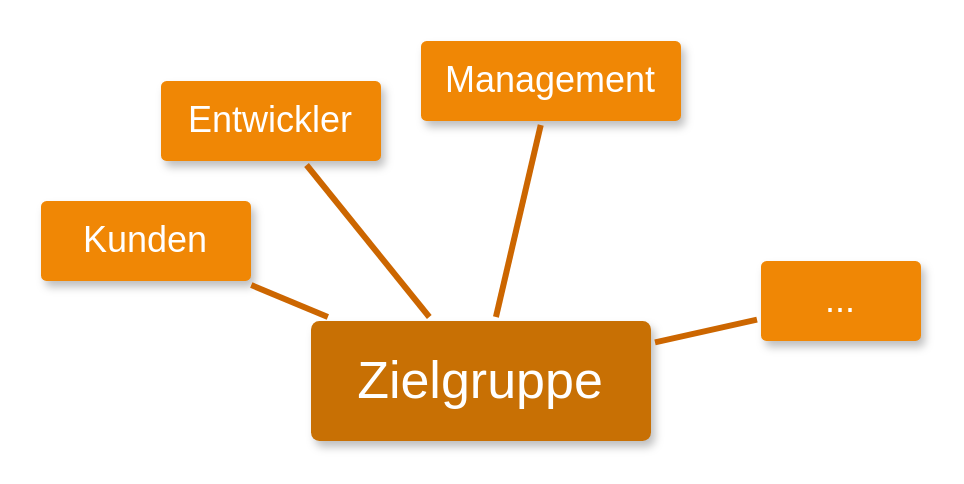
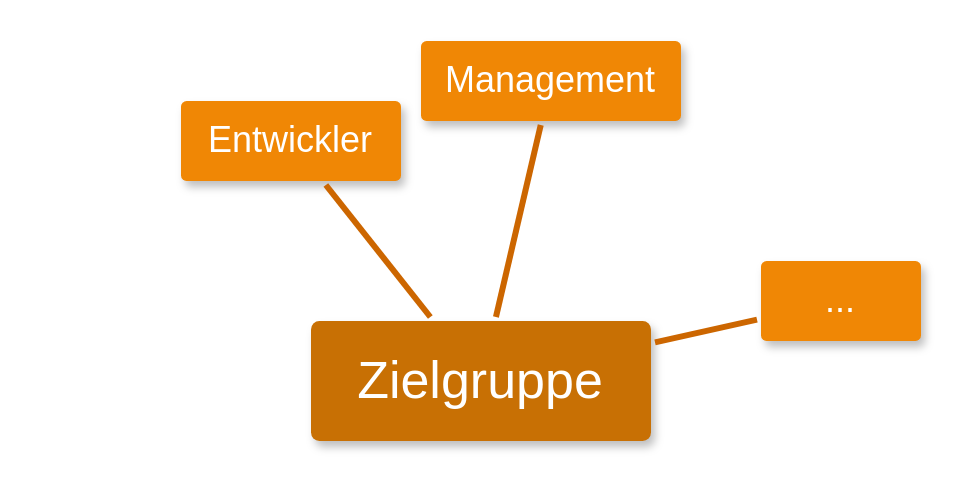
node "Entwickler": moved (271, 121) -> (291, 141)
node "Kunden": removed
edge "Kunden" -- "Zielgruppe": removed
